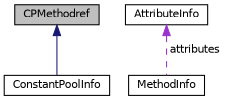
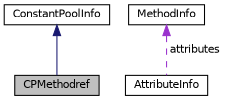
edge "ConstantPoolInfo" -> "CPMethodref": reversed
edge "MethodInfo" -> "AttributeInfo": reversed
